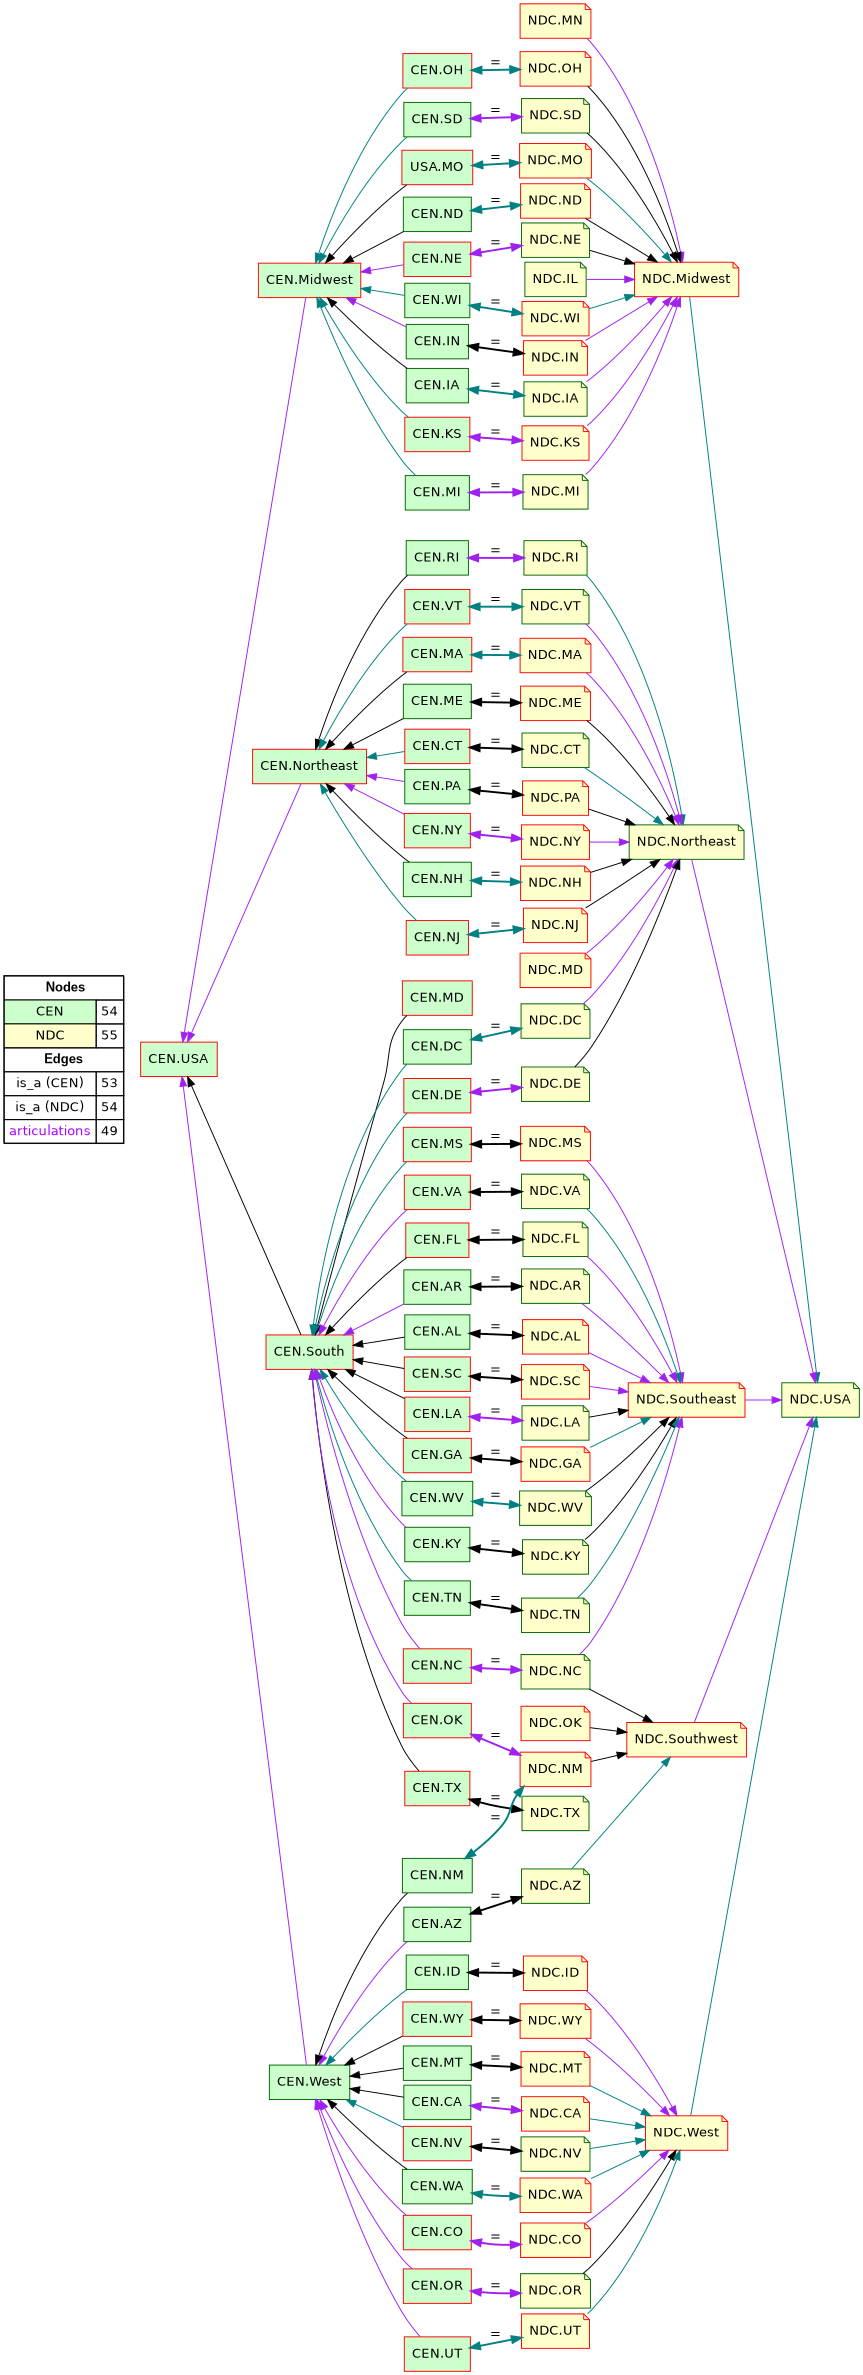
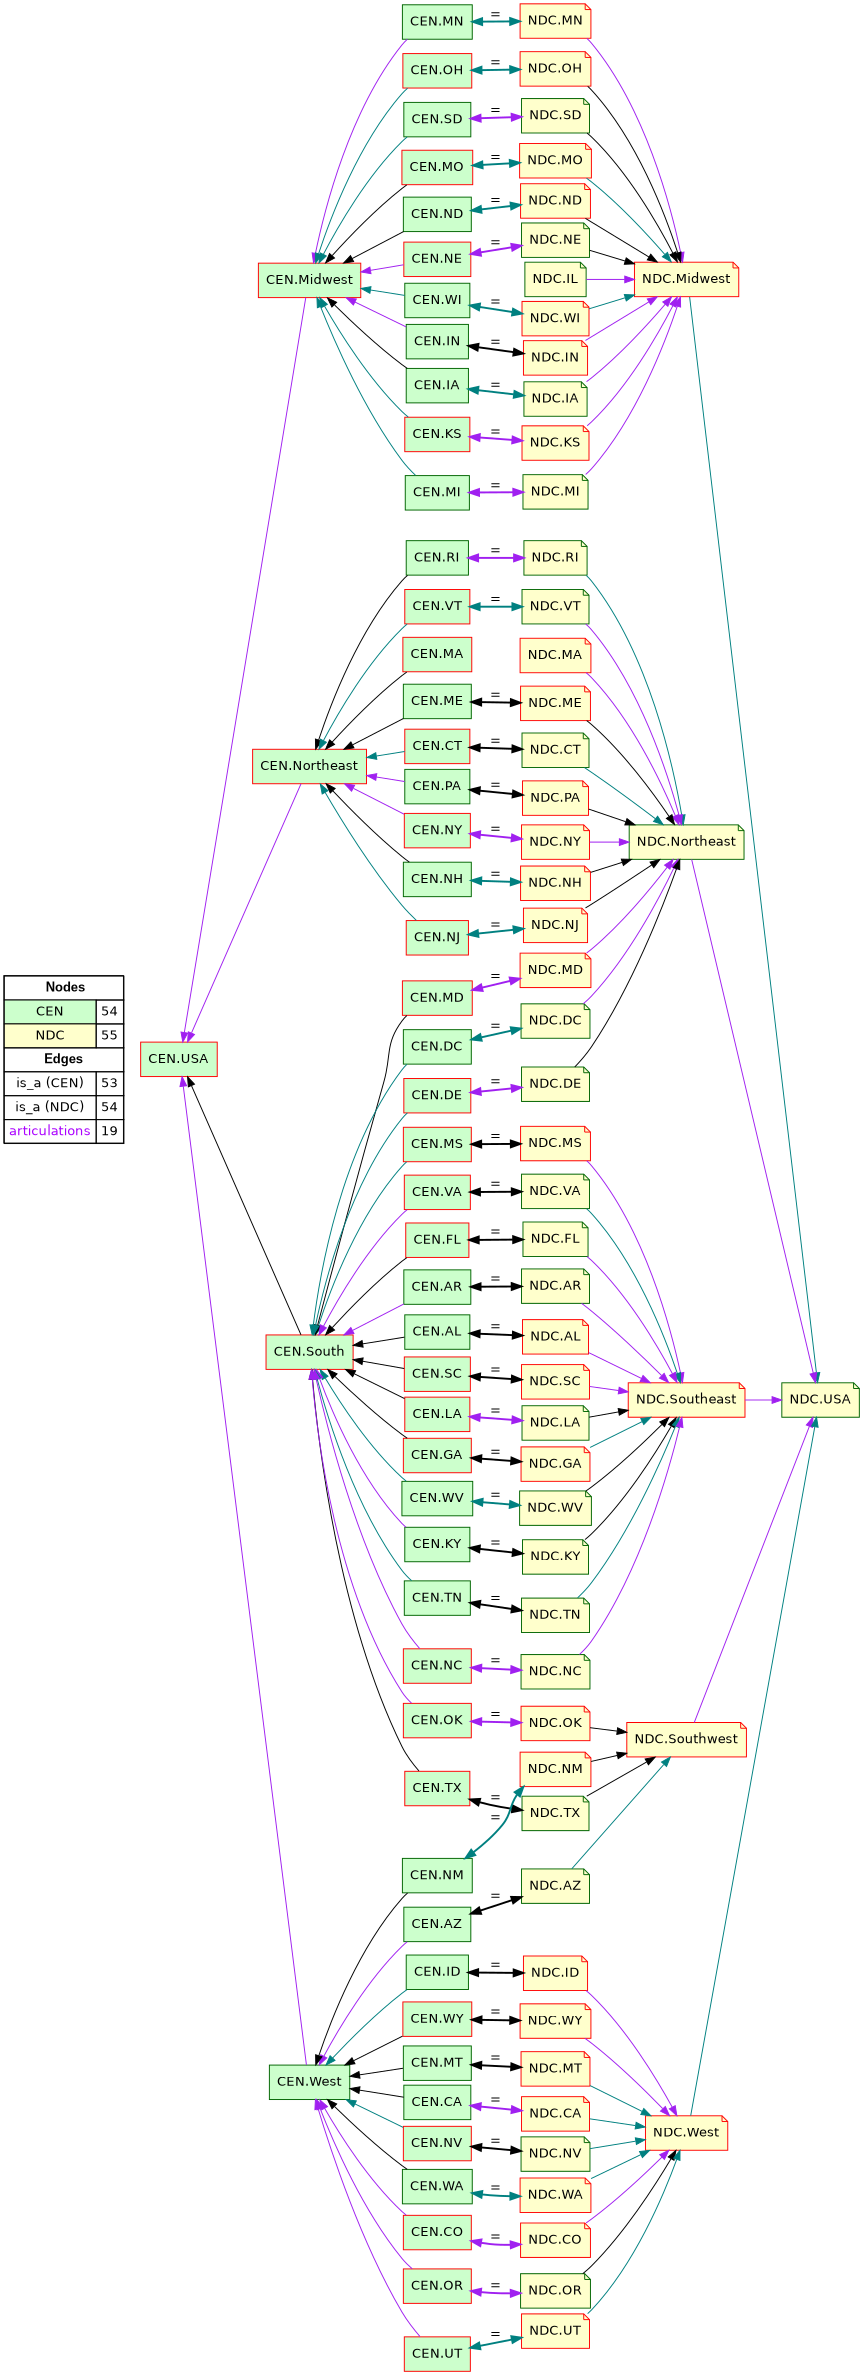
node "CEN.MN": added
node "USA.MO": label "USA.MO" -> "CEN.MO"
edge "CEN.MA" -- "NDC.MA": removed, label "="
edge "NDC.MD" -- "CEN.MD": added, label "="
node "Nodes": text "49" -> "19"
edge "NDC.NC" -> "NDC.Southwest": now "NDC.TX" -> "NDC.Southwest"
edge "CEN.OK" -- "NDC.NM": now "CEN.OK" -- "NDC.OK"
